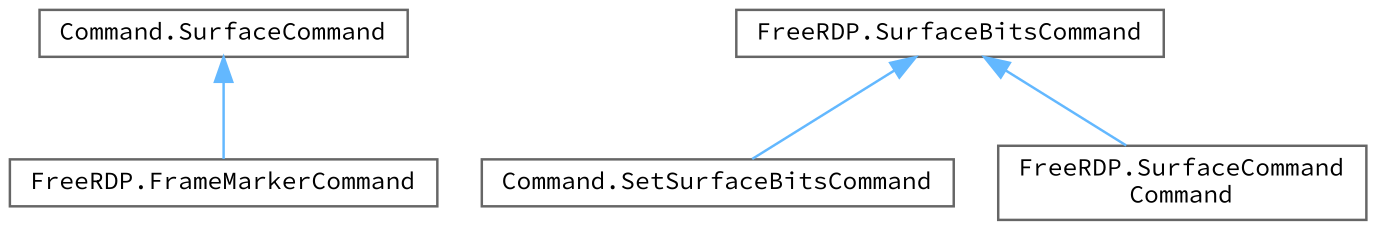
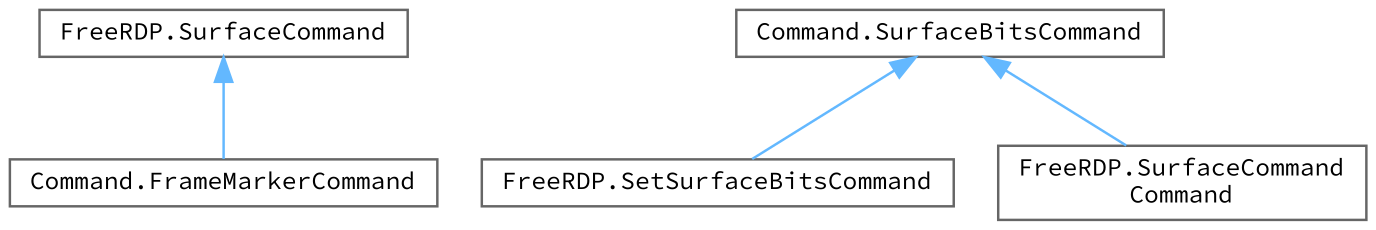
node "Command.SurfaceCommand": label "Command.SurfaceCommand" -> "FreeRDP.SurfaceCommand"
node "FreeRDP.SurfaceBitsCommand": label "FreeRDP.SurfaceBitsCommand" -> "Command.SurfaceBitsCommand"
node "FreeRDP.FrameMarkerCommand": label "FreeRDP.FrameMarkerCommand" -> "Command.FrameMarkerCommand"
node "Command.SetSurfaceBitsCommand": label "Command.SetSurfaceBitsCommand" -> "FreeRDP.SetSurfaceBitsCommand"
